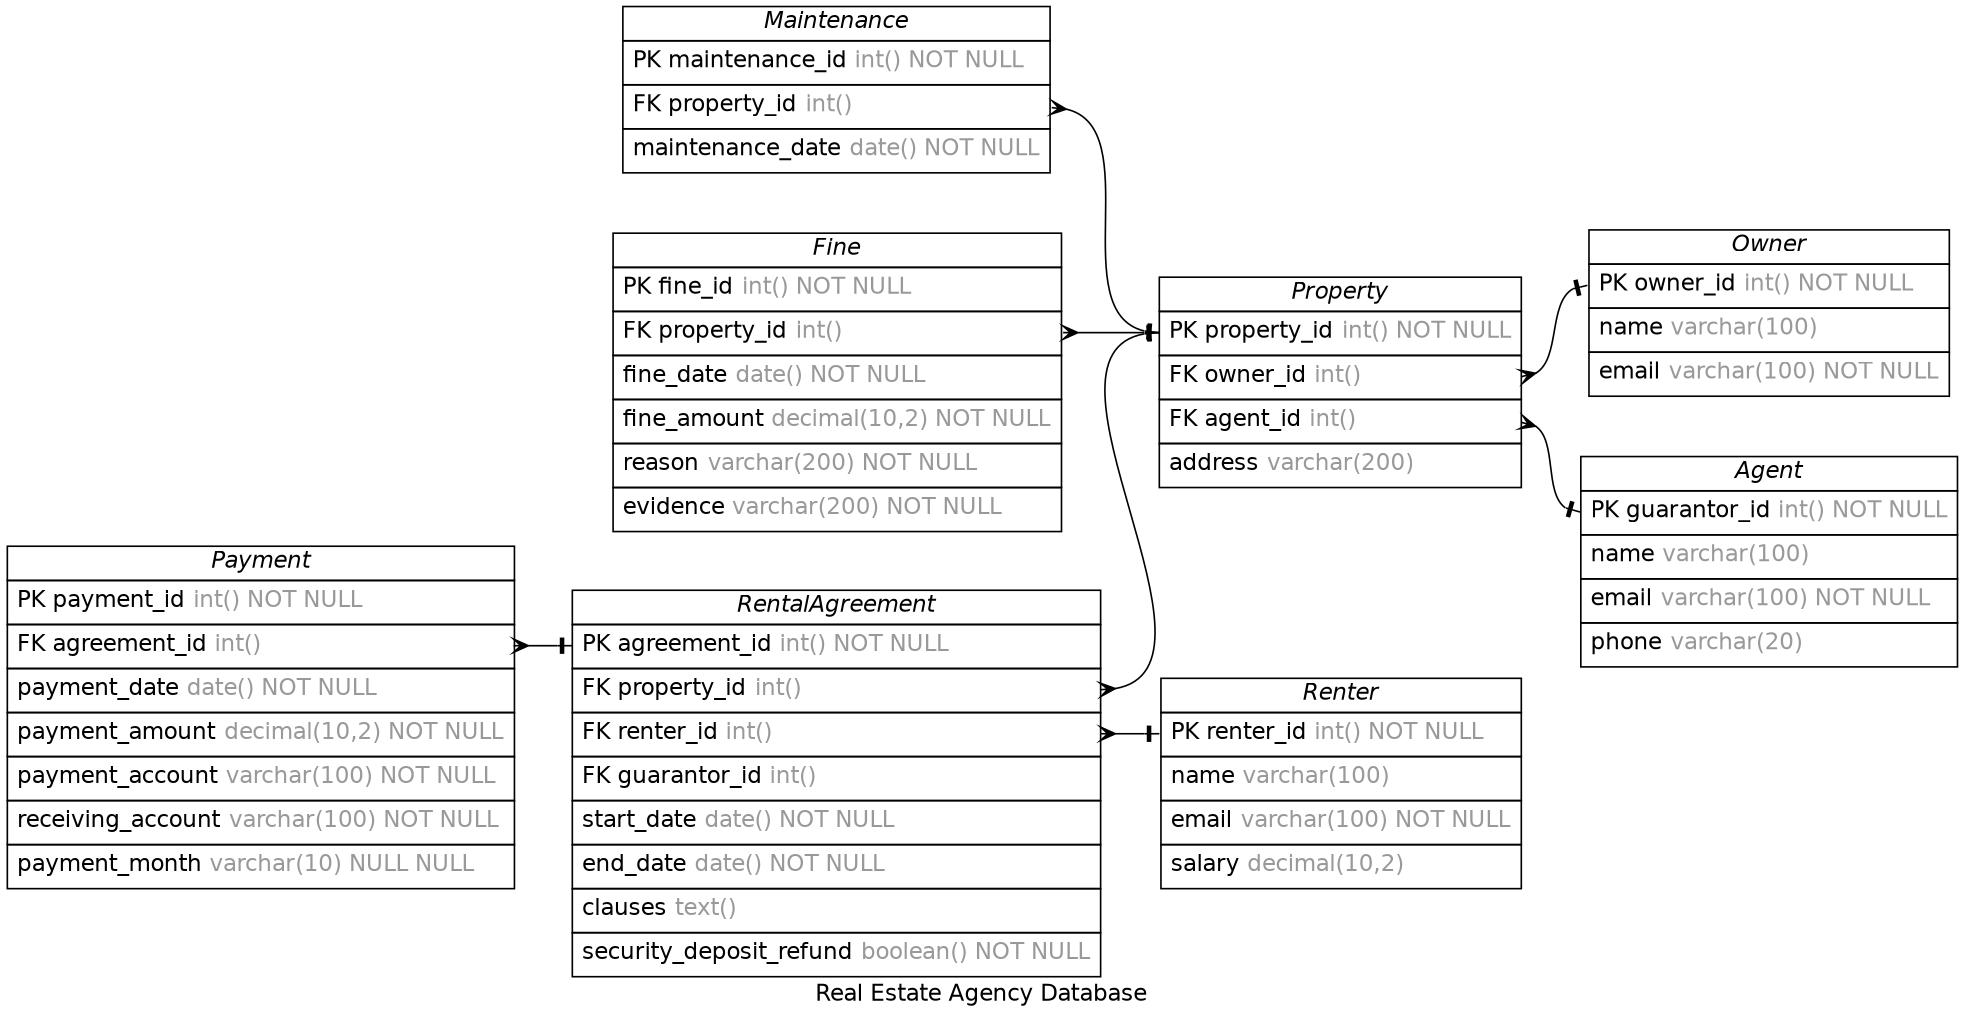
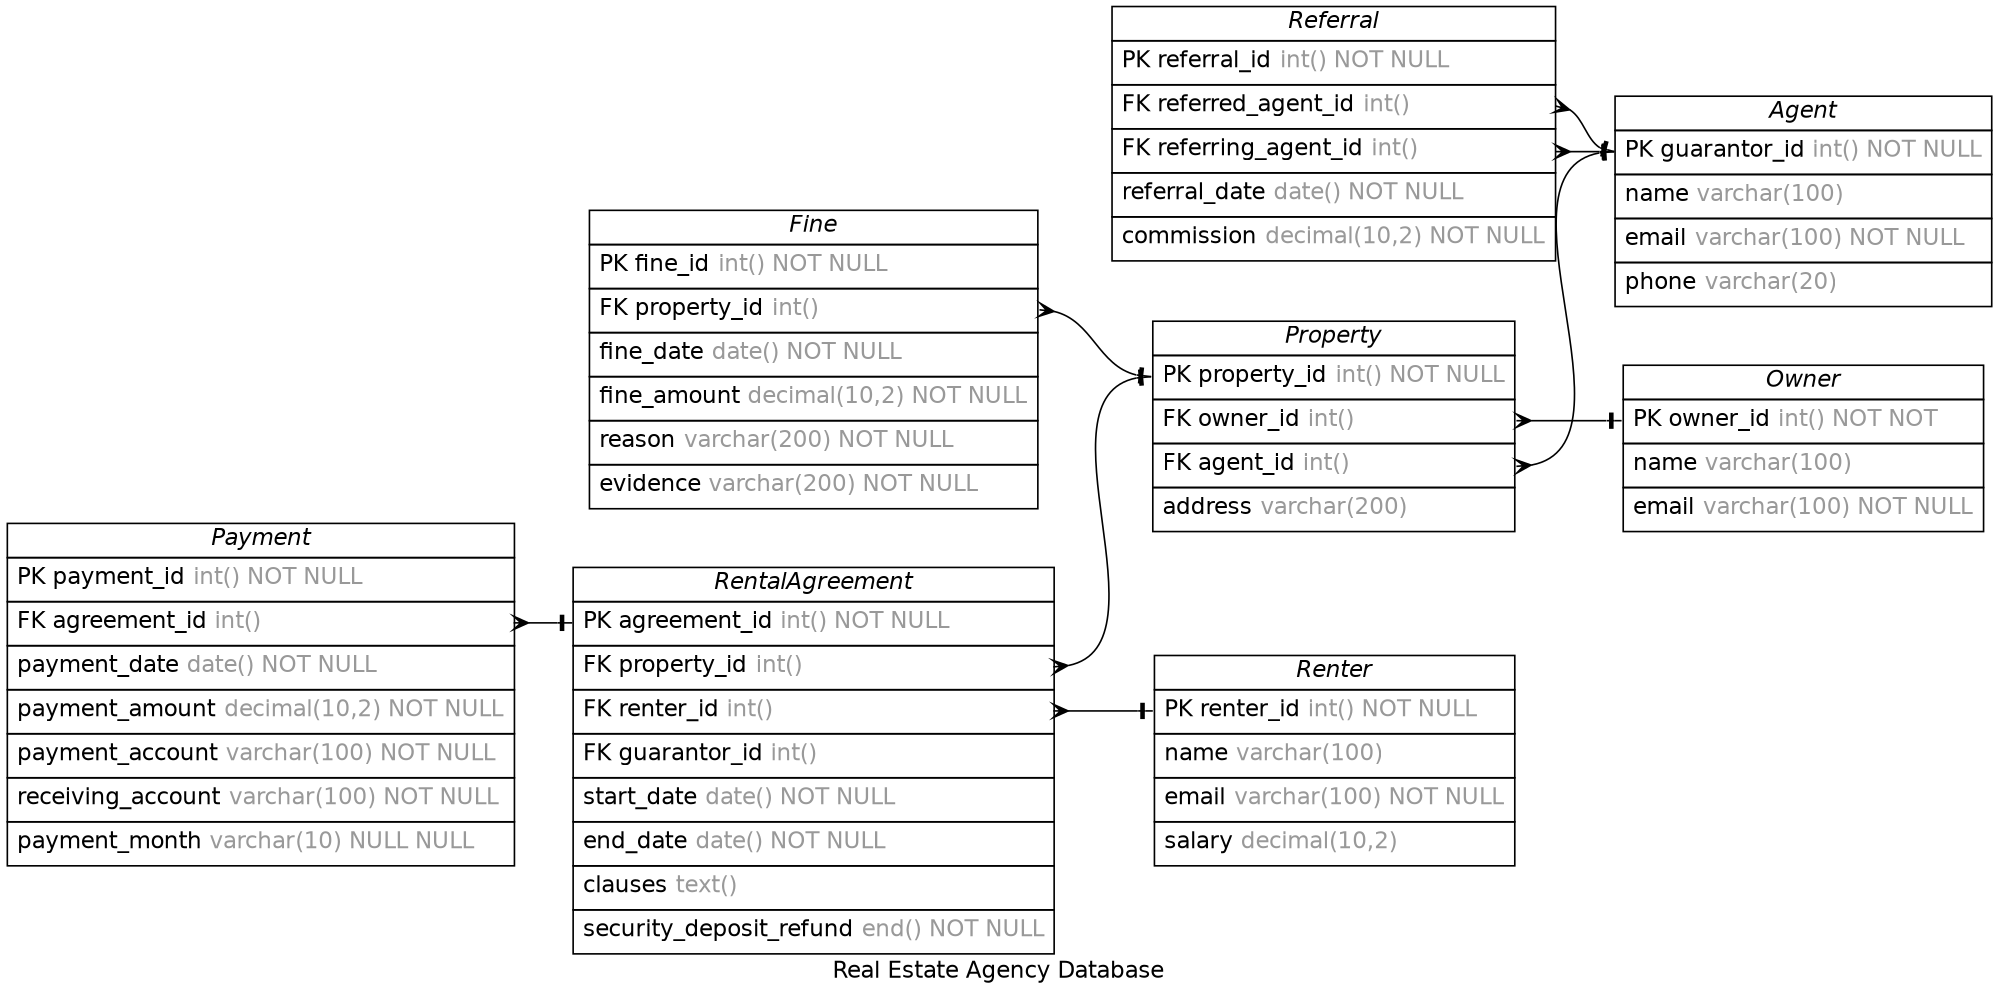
node "Maintenance": removed
node "Referral": added
node "Owner": text "int() NOT NULL" -> "int() NOT NOT"
node "RentalAgreement": text "boolean() NOT NULL" -> "end() NOT NULL"
